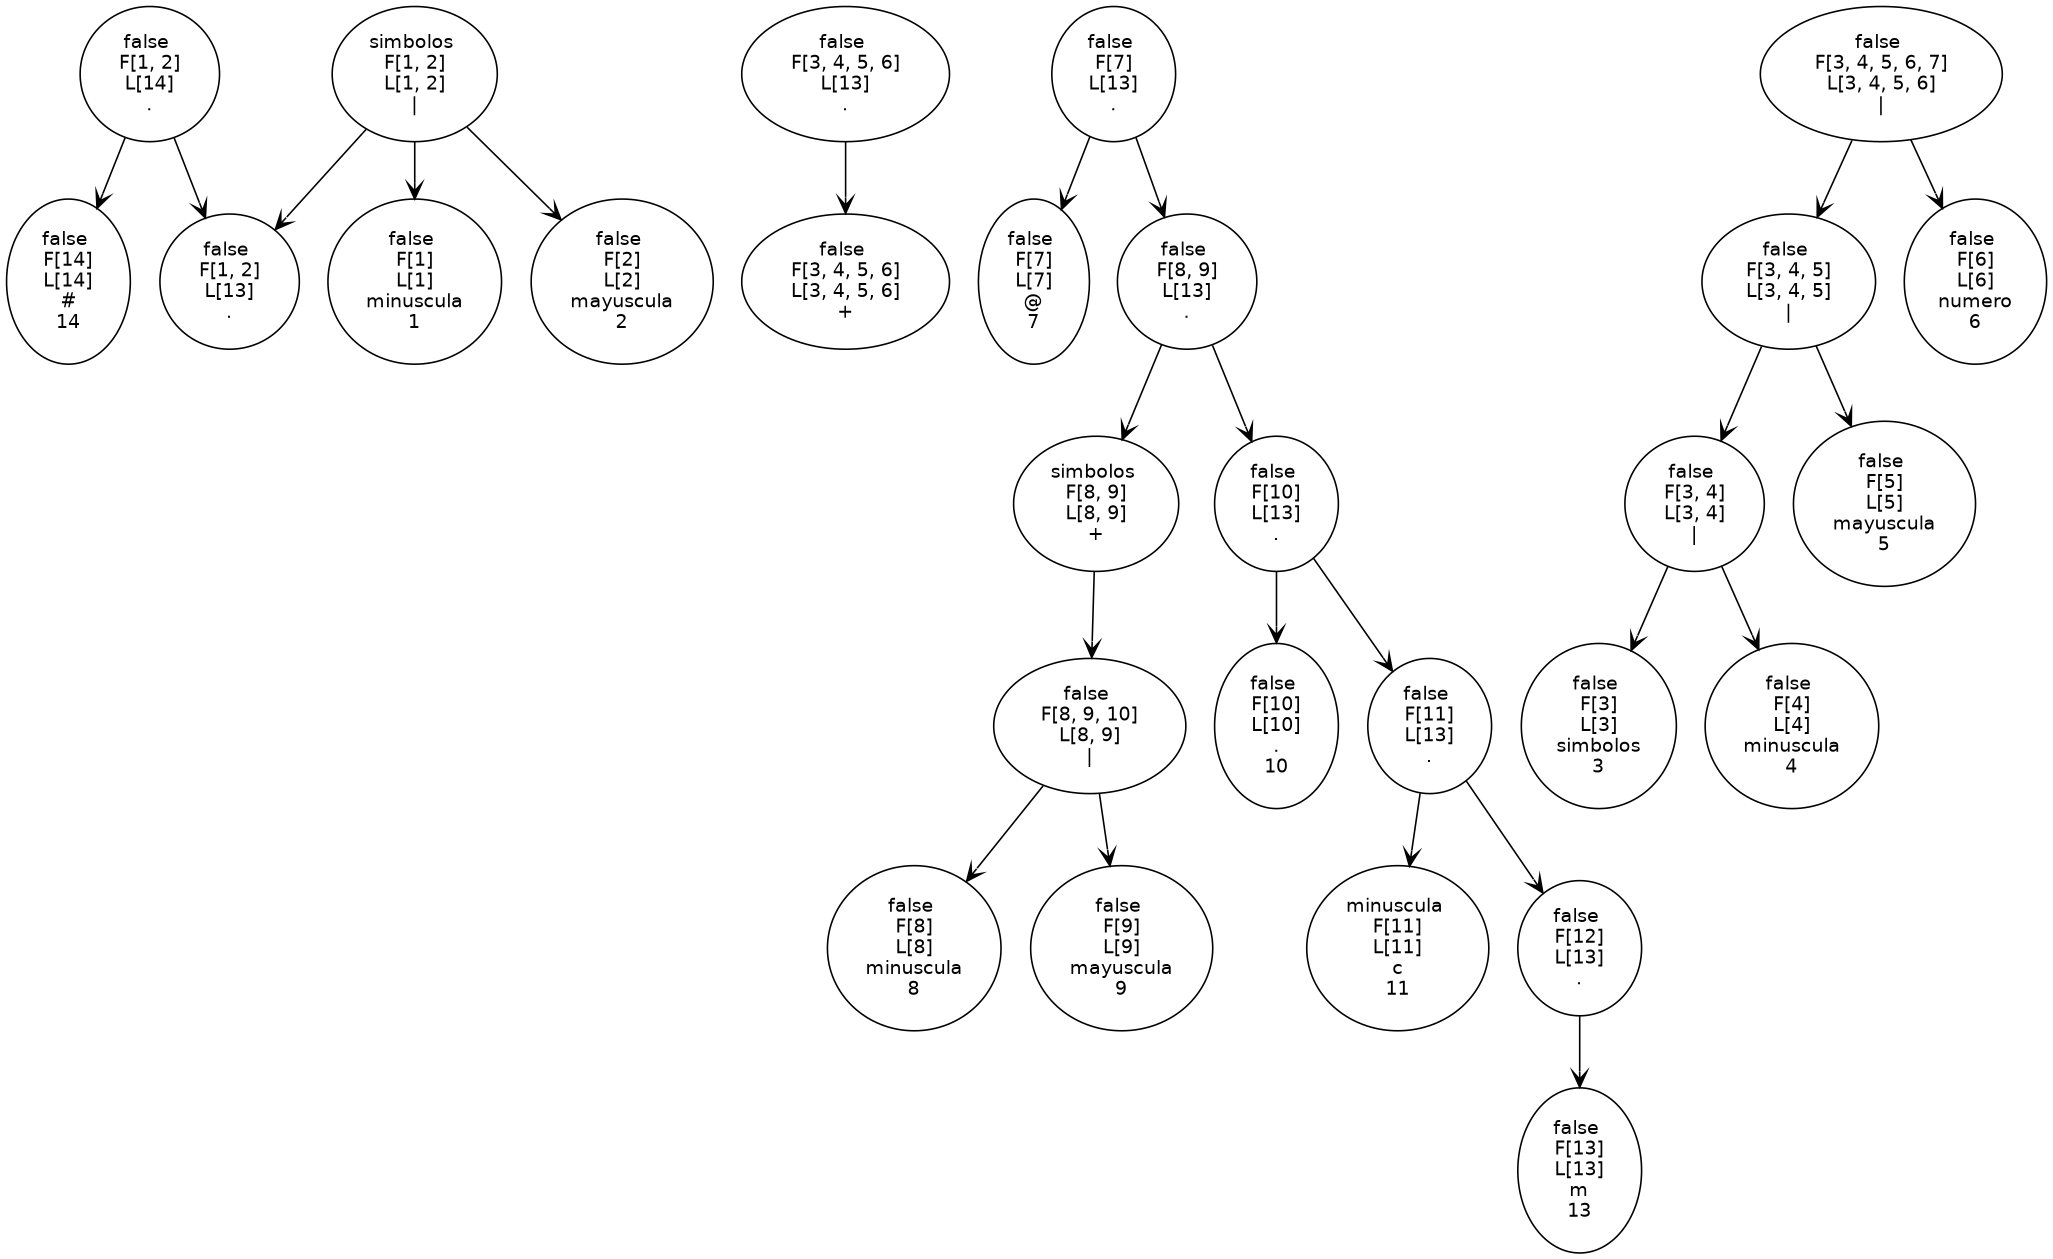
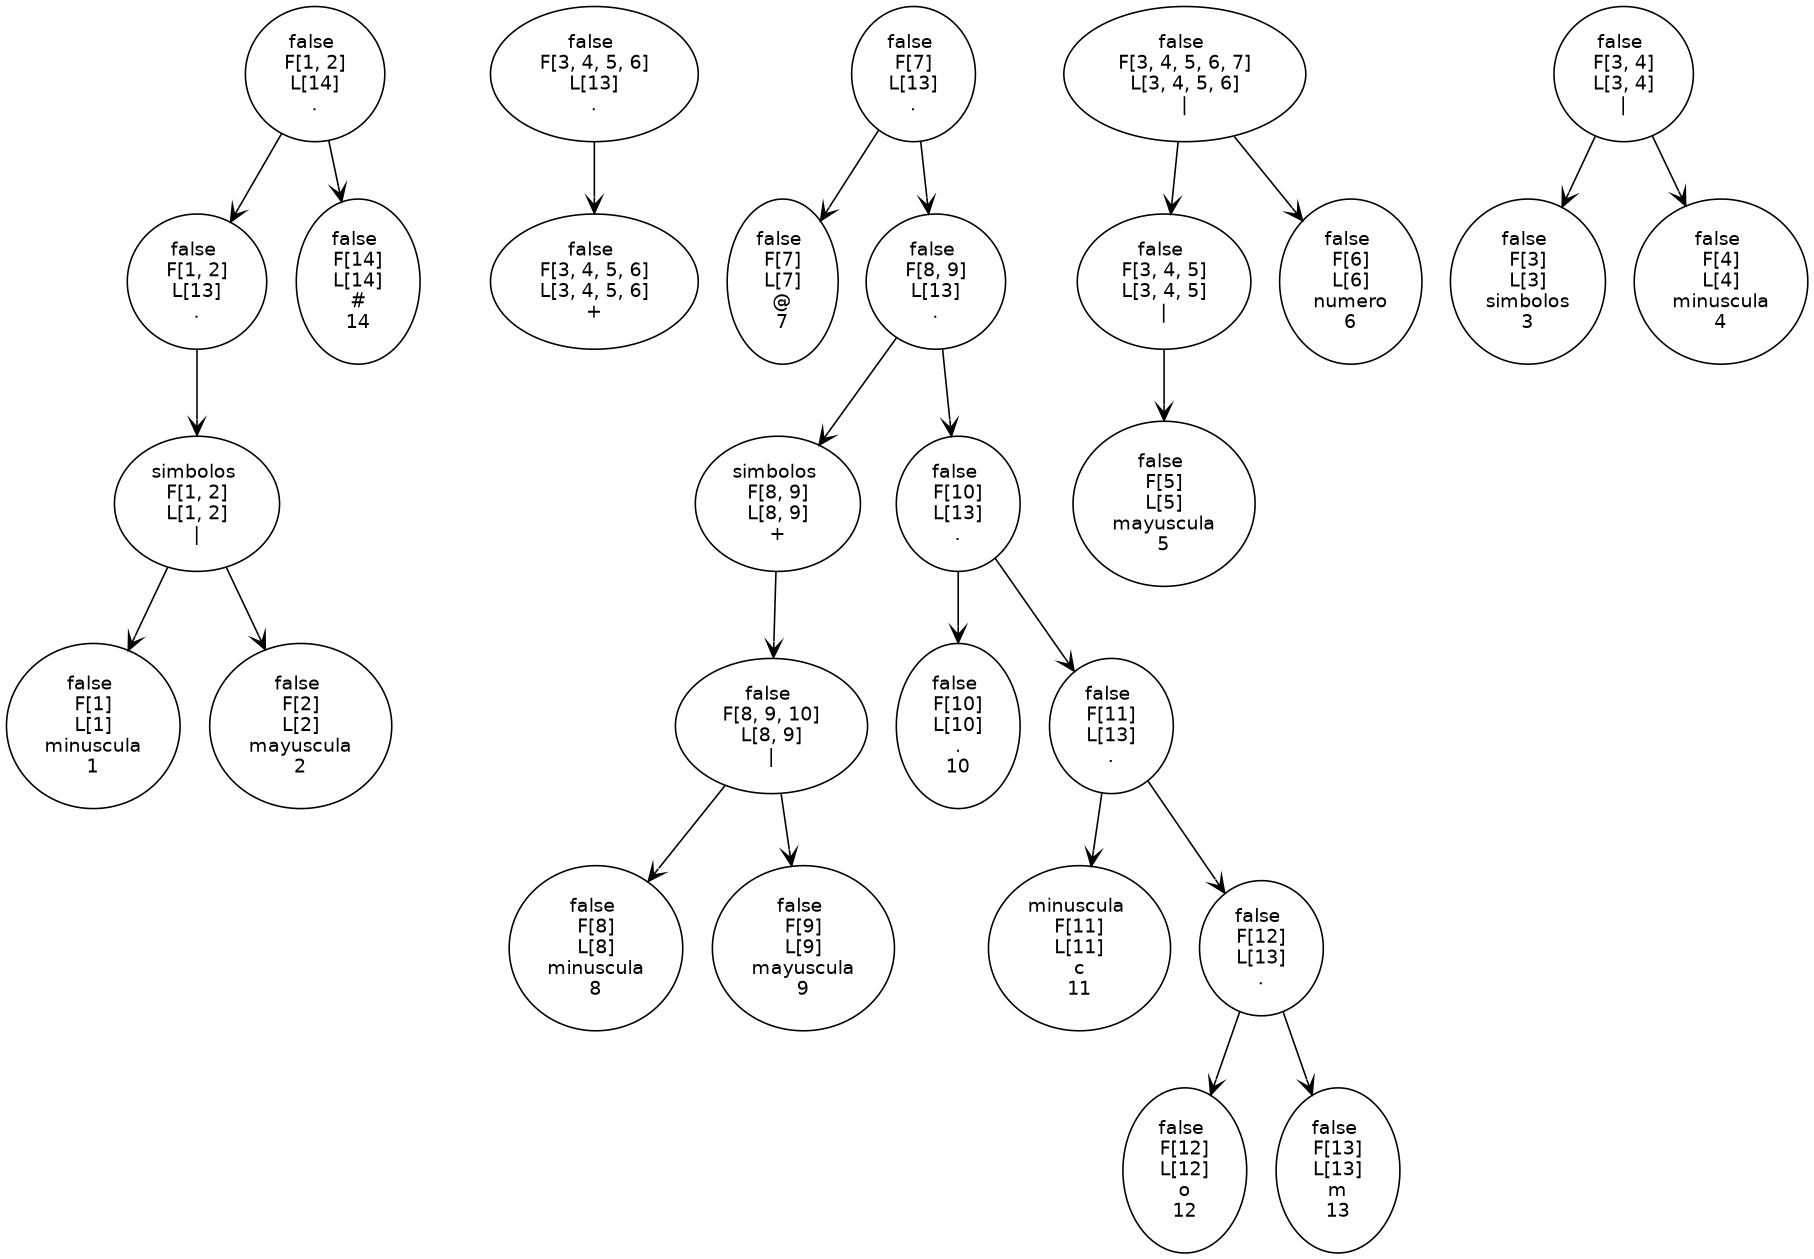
edge "simbolos F[1, 2] L[1, 2] |" -> "false F[1, 2] L[13] .": reversed
edge "false F[3, 4, 5] L[3, 4, 5] |" -> "false F[3, 4] L[3, 4] |": removed
node "false F[12] L[12] o 12": added
